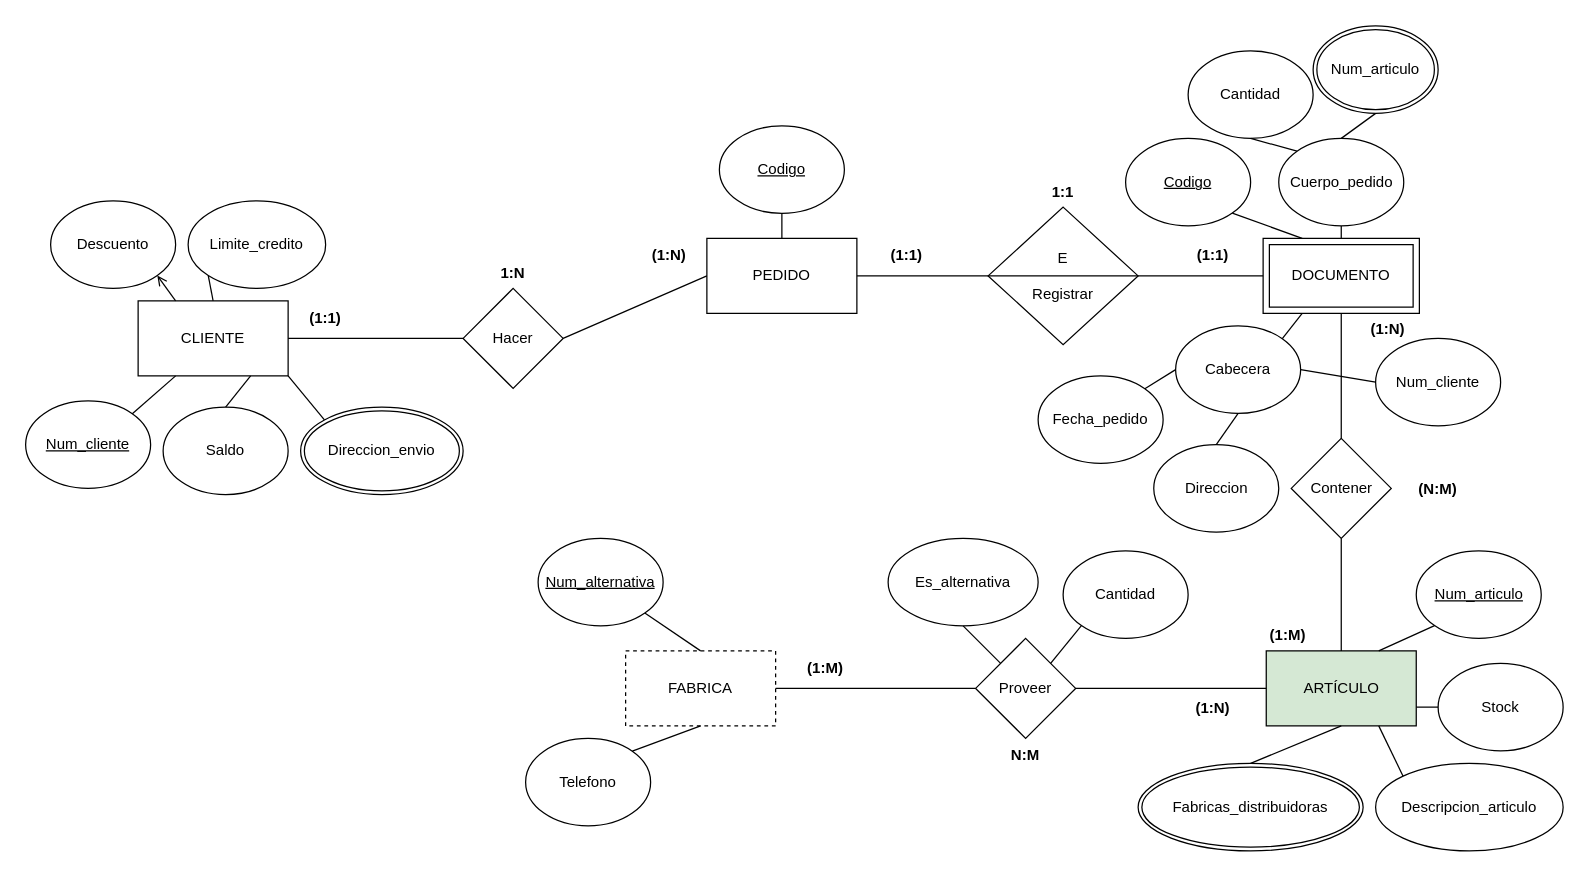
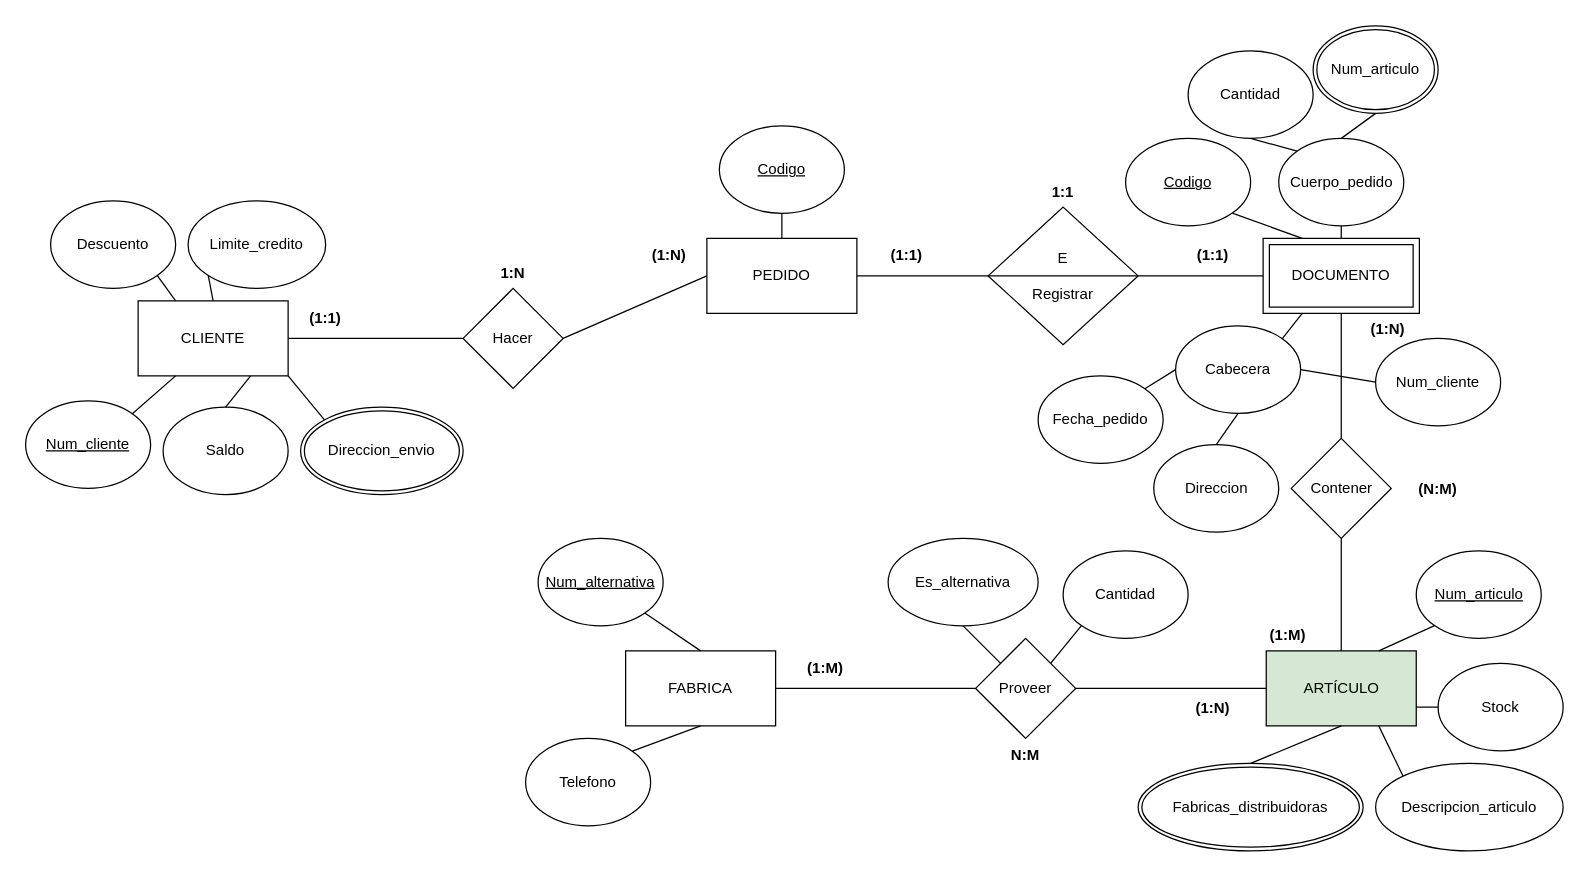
edge "CLIENTE" -> "Descuento": arrowhead open -> none
node "FABRICA": style dashed -> solid
